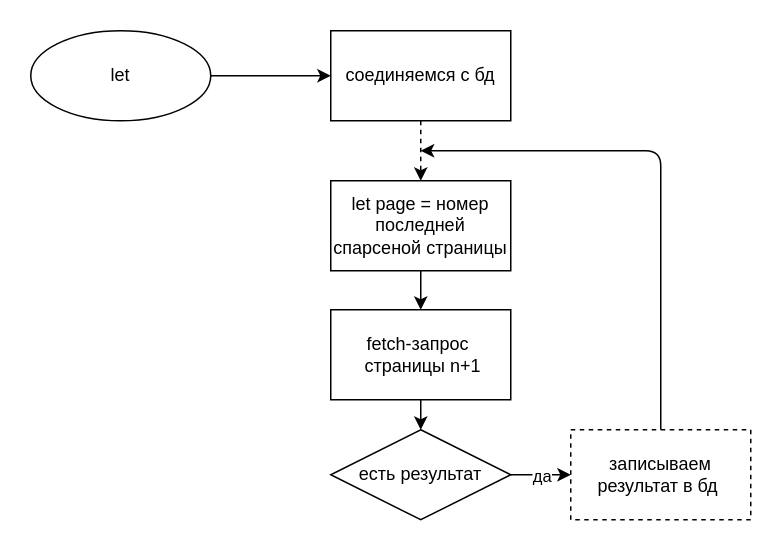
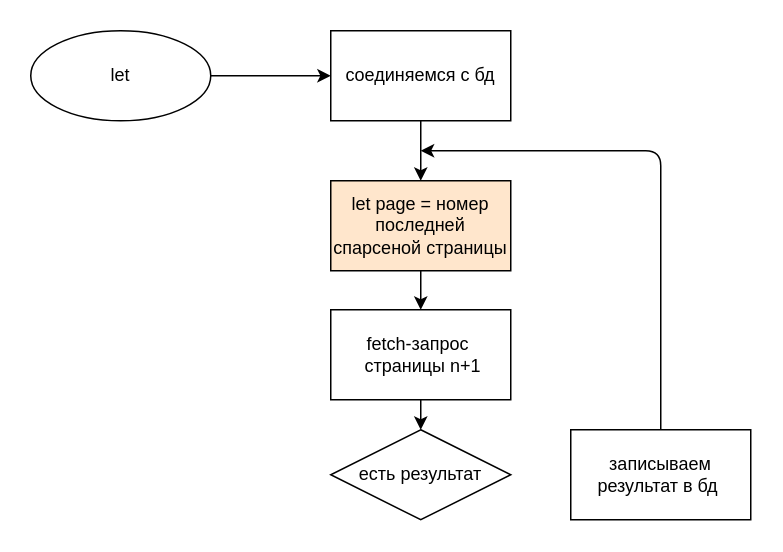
edge "соединяемся с бд" -> "let page = номер последней спарсеной страницы": style dashed -> solid
node "let page = номер последней спарсеной страницы": fillcolor #ffffff -> #ffe6cc
edge "есть результат" -> "записываем результат в бд": removed, label "да"
node "записываем результат в бд": style dashed -> solid
